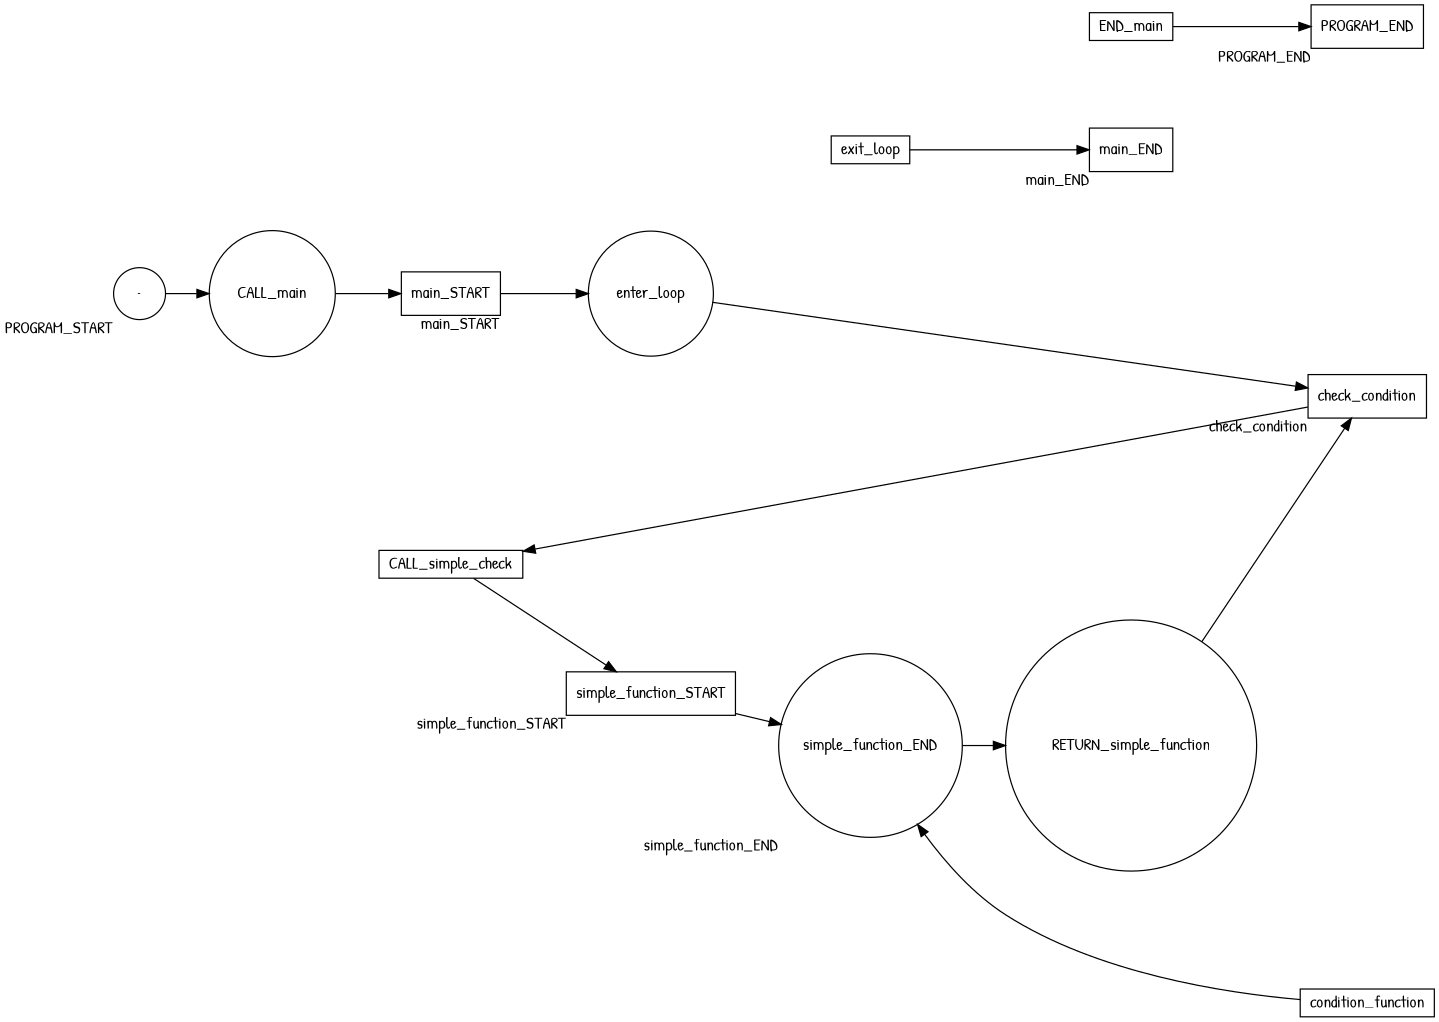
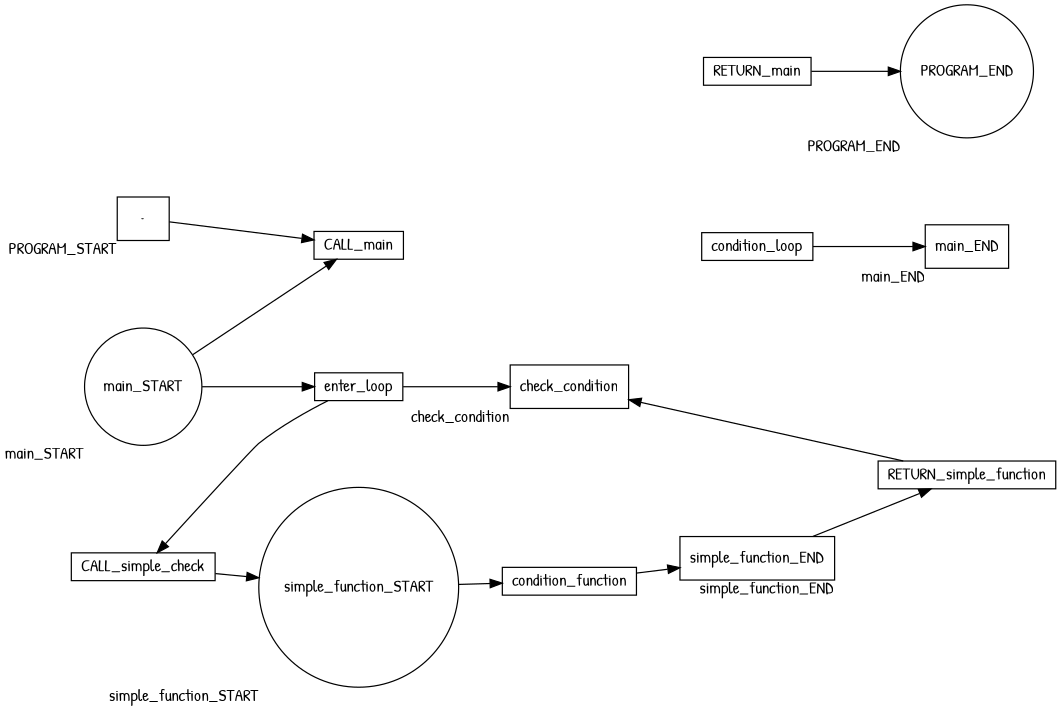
node "END_main": label "END_main" -> "RETURN_main"
node "PROGRAM_END PROGRAM_END": shape box -> circle
node "exit_loop": label "exit_loop" -> "condition_loop"
node "• PROGRAM_START": shape circle -> box
node "CALL_main": shape circle -> box
edge "CALL_main" -> "main_START main_START": reversed
node "main_START main_START": shape box -> circle
node "enter_loop": shape circle -> box
edge "check_condition check_condition" -> "CALL_simple_check": now "enter_loop" -> "CALL_simple_check"
node "simple_function_START simple_function_START": shape box -> circle
edge "simple_function_START simple_function_START" -> "simple_function_END simple_function_END": now "simple_function_START simple_function_START" -> "condition_function"
node "simple_function_END simple_function_END": shape circle -> box
node "RETURN_simple_function": shape circle -> box
